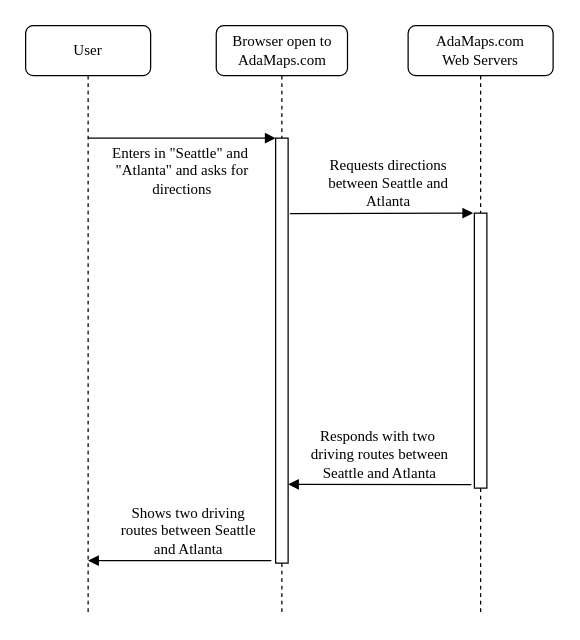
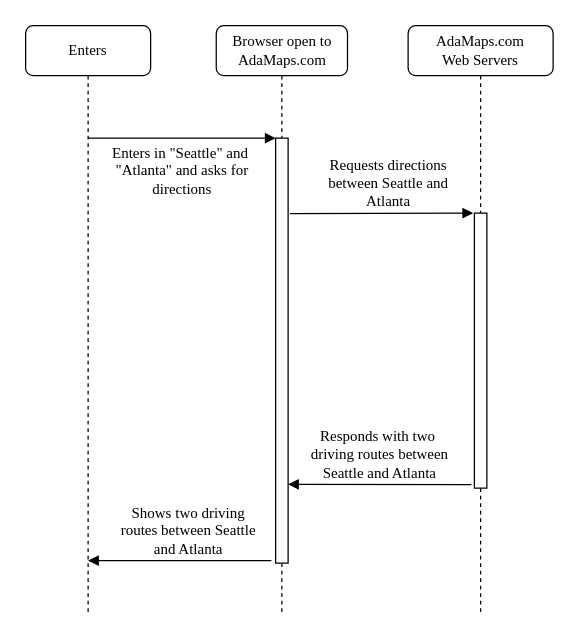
node "User": label "User" -> "Enters"
